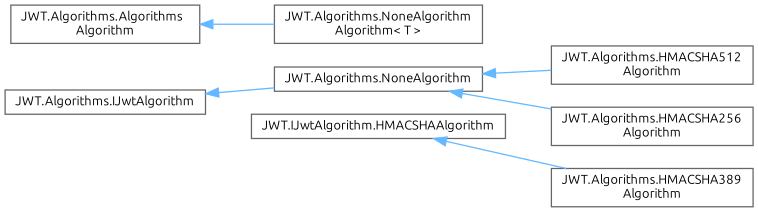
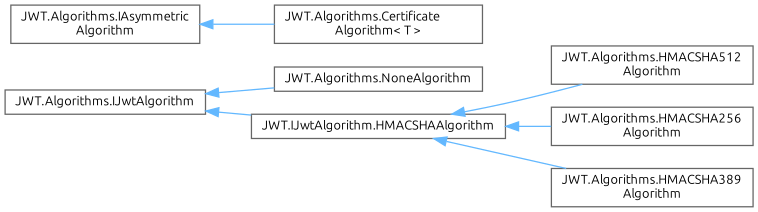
node "JWT.Algorithms.Algorithms Algorithm": label "JWT.Algorithms.Algorithms Algorithm" -> "JWT.Algorithms.IAsymmetric Algorithm"
node "JWT.Algorithms.NoneAlgorithm Algorithm< T >": label "JWT.Algorithms.NoneAlgorithm Algorithm< T >" -> "JWT.Algorithms.Certificate Algorithm< T >"
edge "JWT.Algorithms.HMACSHA512 Algorithm" -> "JWT.Algorithms.NoneAlgorithm": now "JWT.Algorithms.HMACSHA512 Algorithm" -> "JWT.IJwtAlgorithm.HMACSHAAlgorithm"
edge "JWT.Algorithms.HMACSHA256 Algorithm" -> "JWT.Algorithms.NoneAlgorithm": now "JWT.Algorithms.HMACSHA256 Algorithm" -> "JWT.IJwtAlgorithm.HMACSHAAlgorithm"
edge "JWT.IJwtAlgorithm.HMACSHAAlgorithm" -> "JWT.Algorithms.IJwtAlgorithm": added
